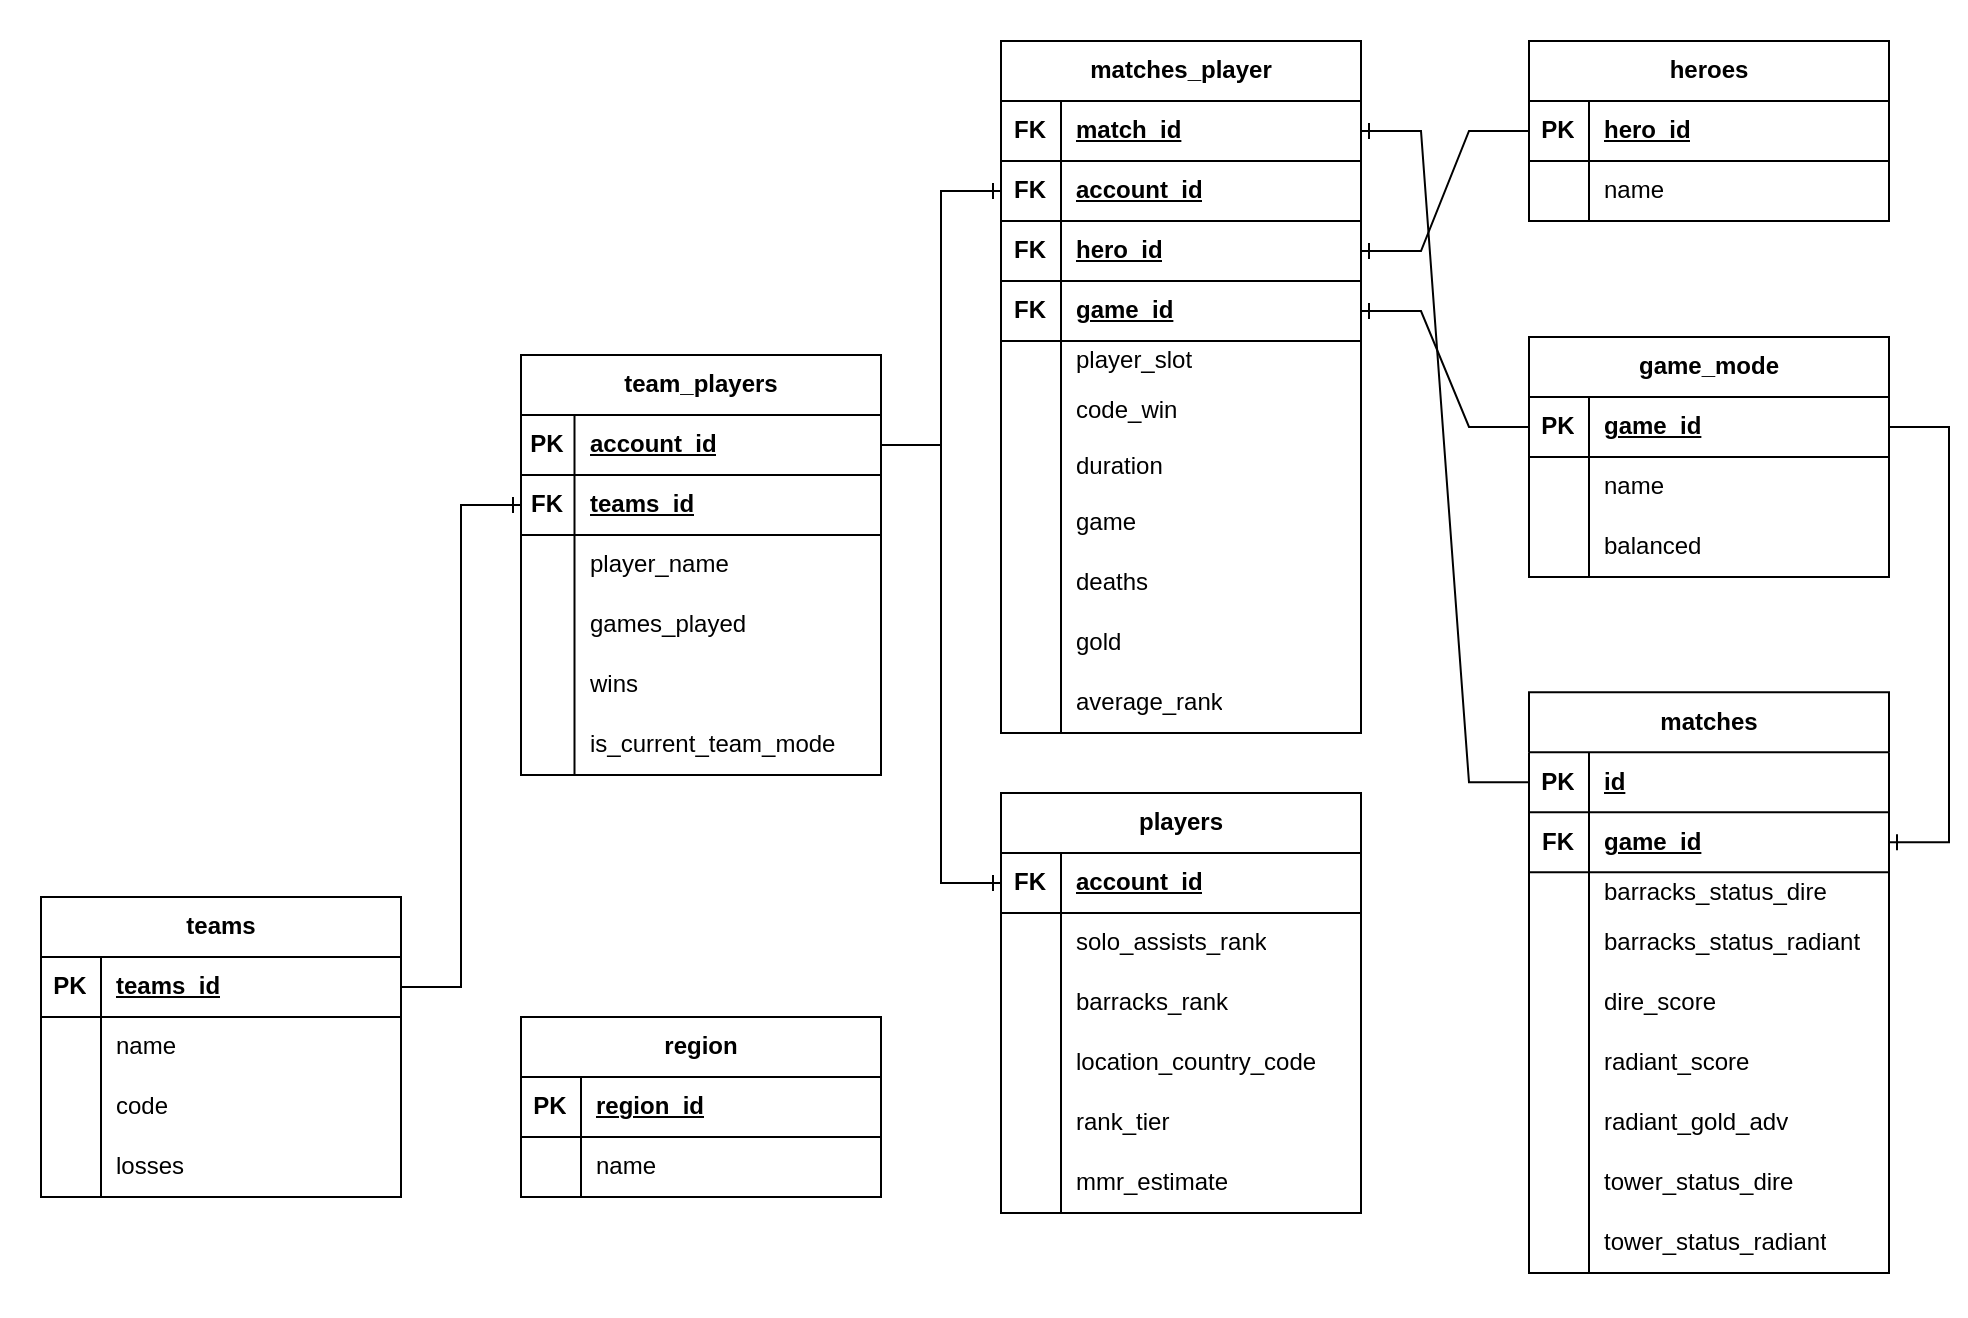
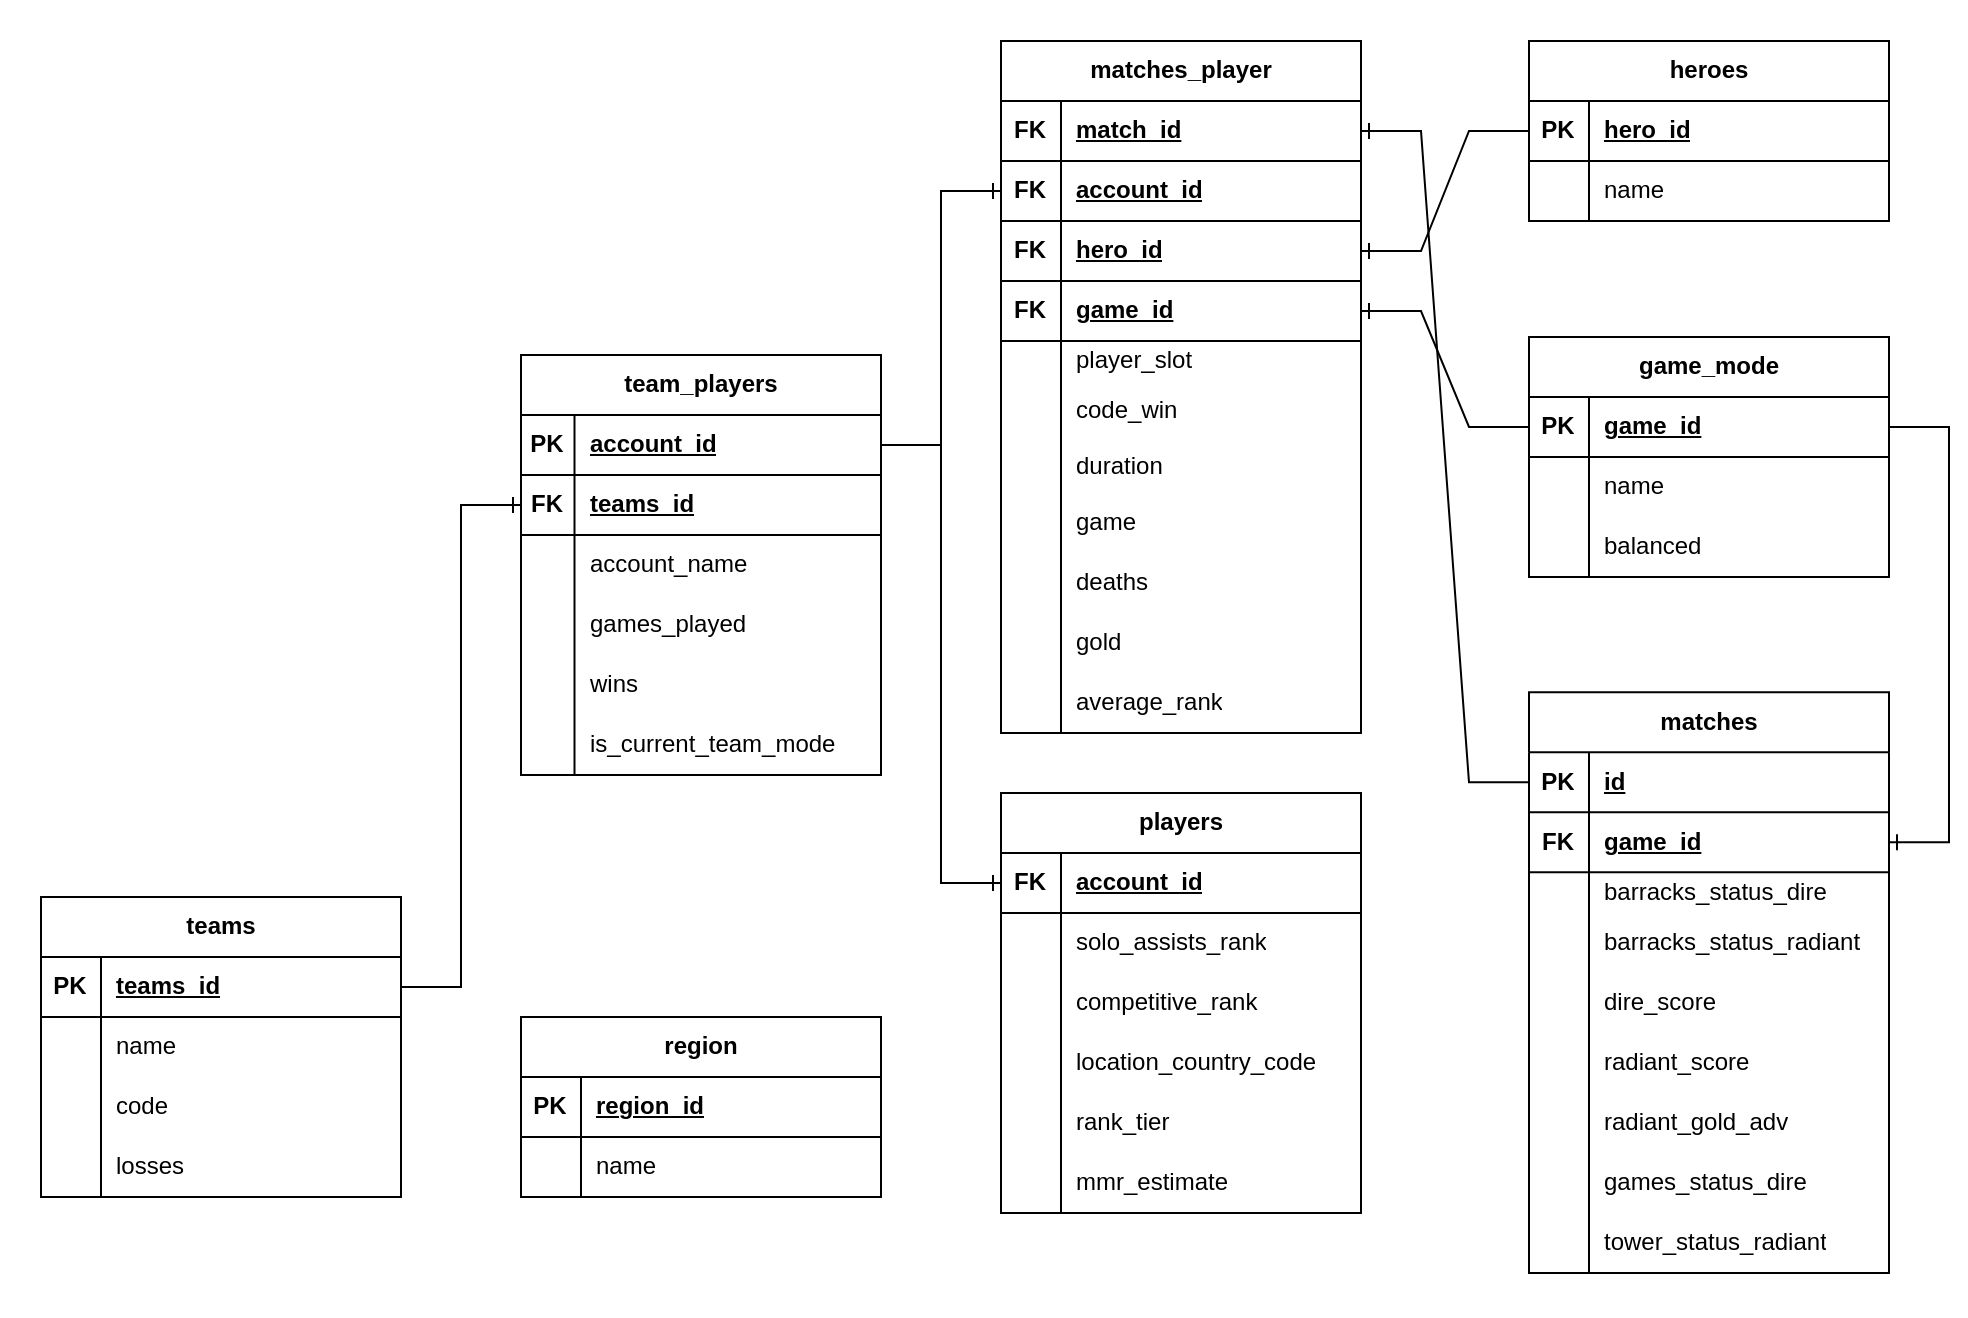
node "player_name": label "player_name" -> "account_name"
node "barracks_rank": label "barracks_rank" -> "competitive_rank"
node "tower_status_dire": label "tower_status_dire" -> "games_status_dire"
